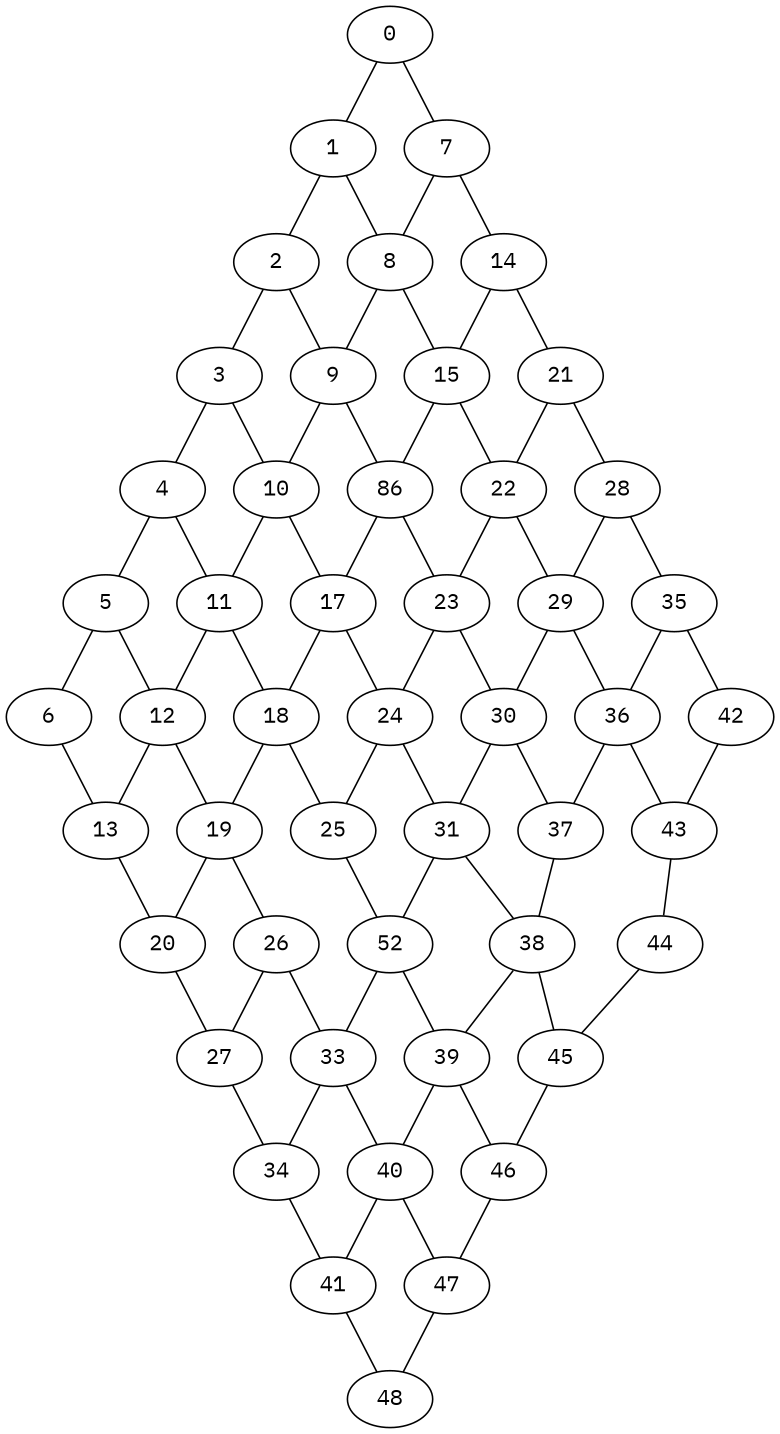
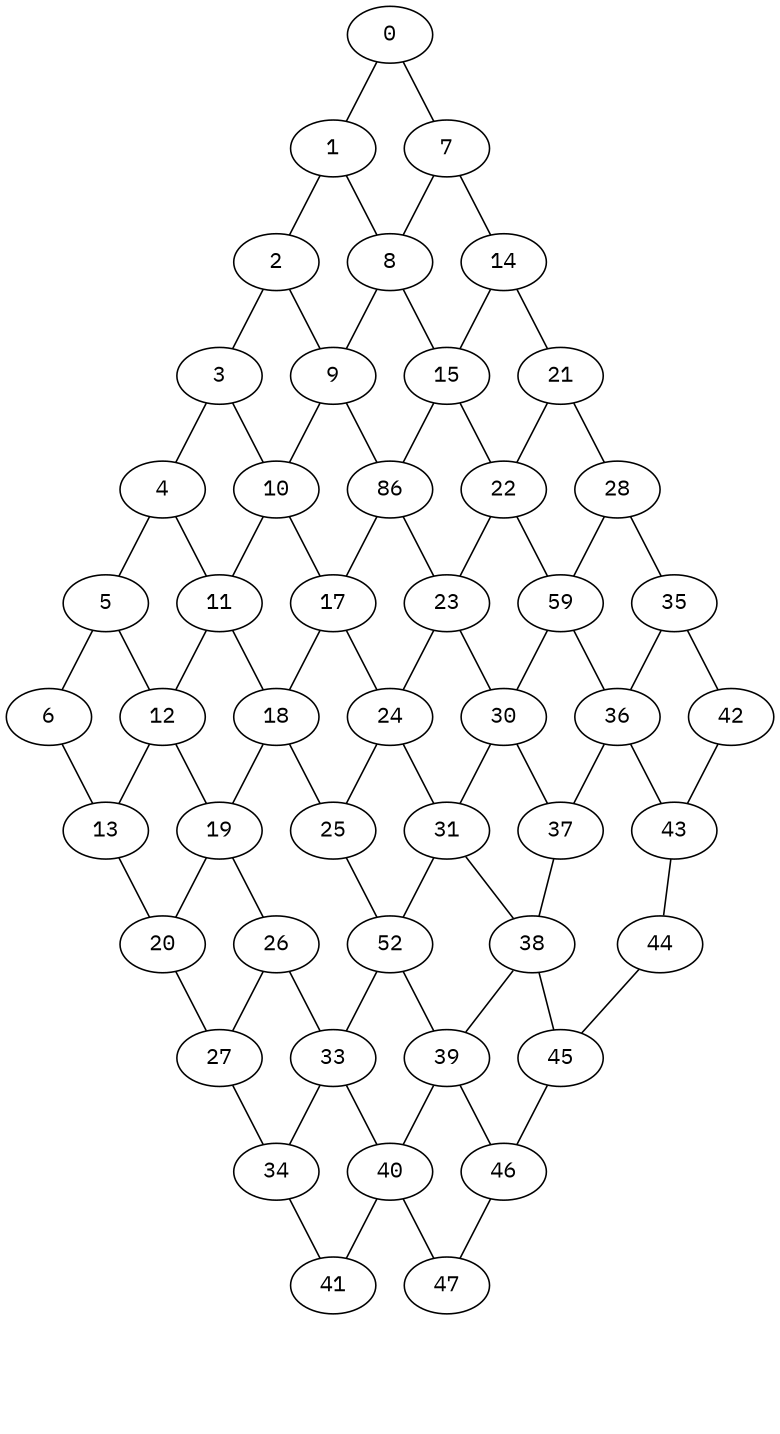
node "29": label "29" -> "59"
node "48": removed
